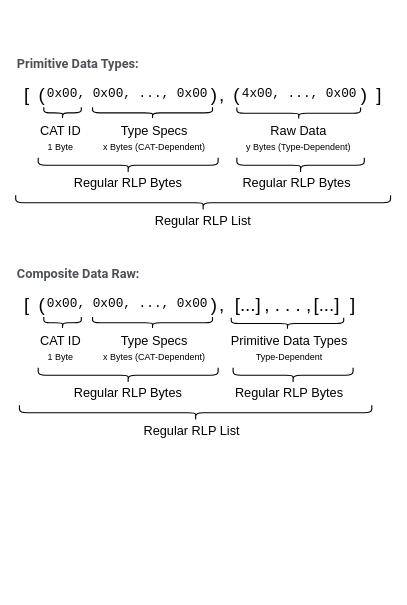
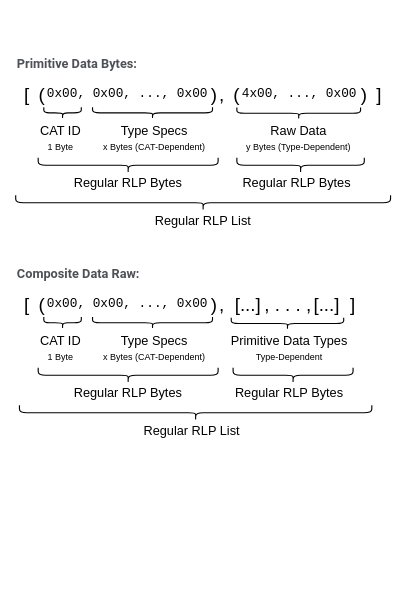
node "Primitive Data Types:": label "Primitive Data Types:" -> "Primitive Data Bytes:"
